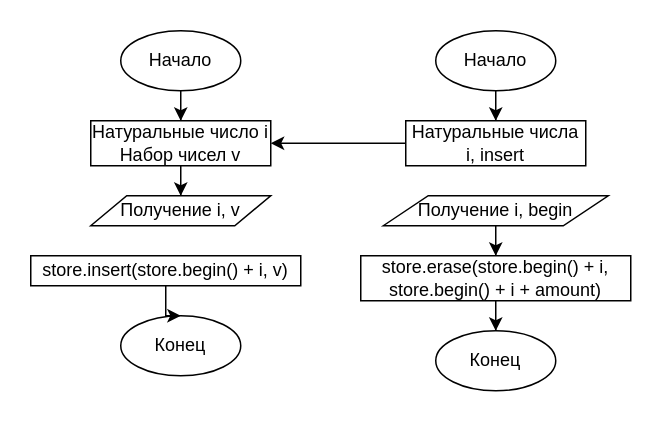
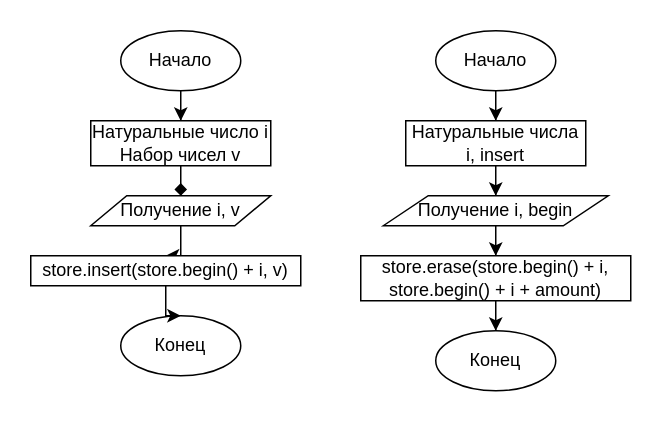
edge "Натуральные числа i, insert" -> "Натуральные число i Набор чисел v": now "Натуральные числа i, insert" -> "Получение i, begin"
edge "Натуральные число i Набор чисел v" -> "Получение i, v": arrowhead classic -> diamond
edge "Получение i, v" -> "store.insert(store.begin() + i, v)": added
